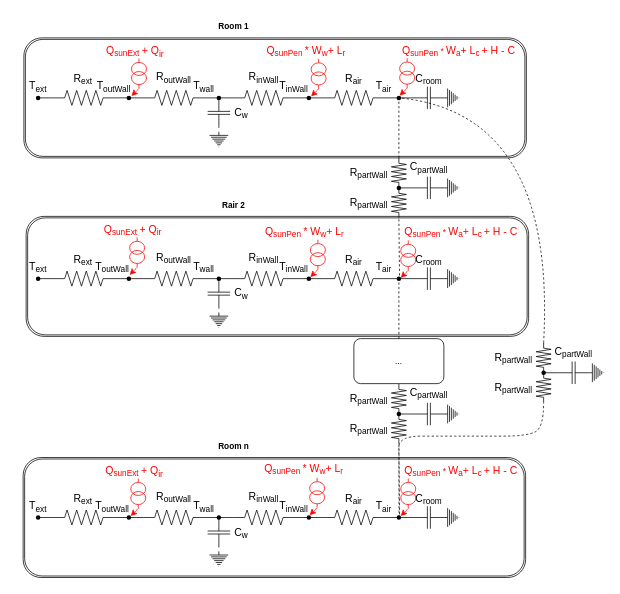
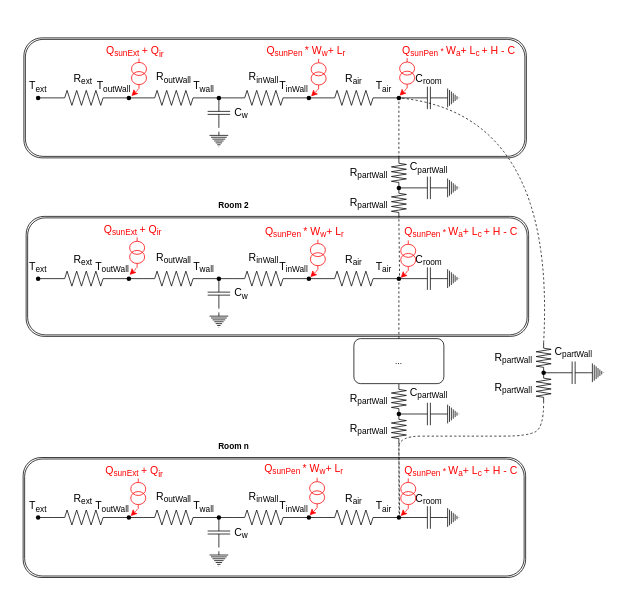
node "Room 1": removed
node "Rair 2": label "Rair 2" -> "Room 2"
